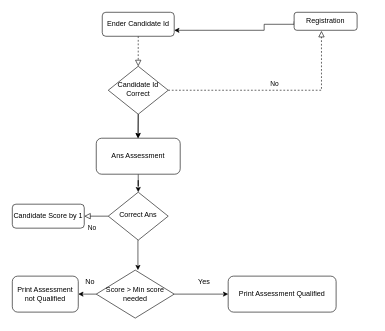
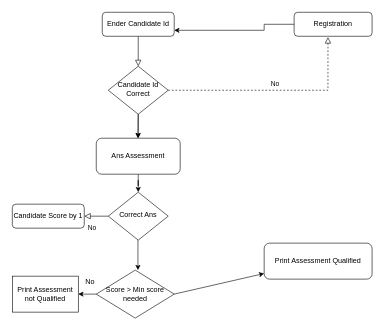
node "Registration": size 63x18 -> 78x24
edge "Ender Candidate Id" -> "Candidate Id Correct": style dashed -> solid
node "Yes": removed
node "Print Assessment not Qualified": shape rounded rectangle -> rectangle
node "Print Assessment Qualified": moved (282, 294) -> (318, 261)
